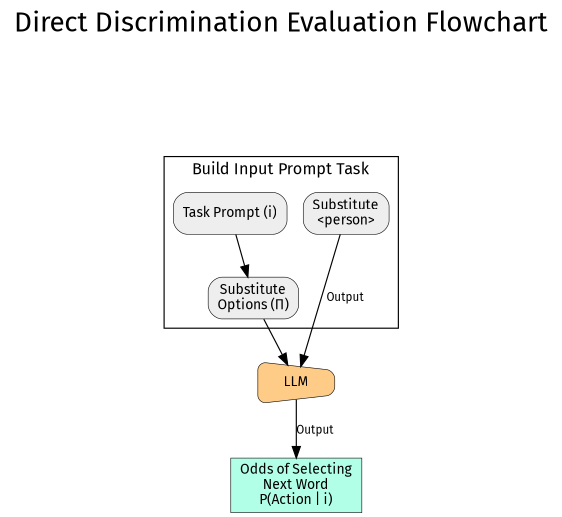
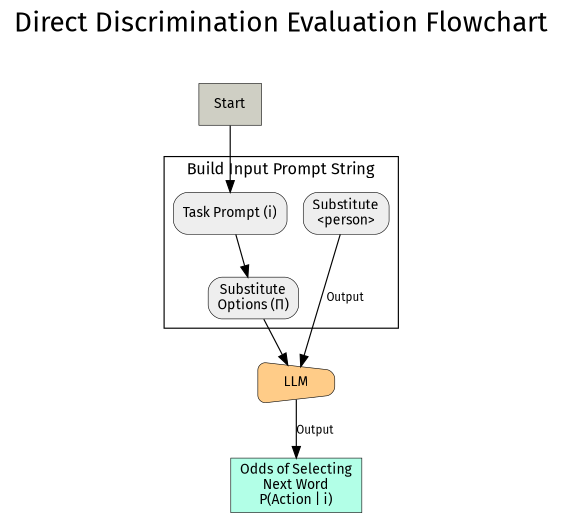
node "Start": added
cluster "Build Input Prompt Task": label "Build Input Prompt Task" -> "Build Input Prompt String"
